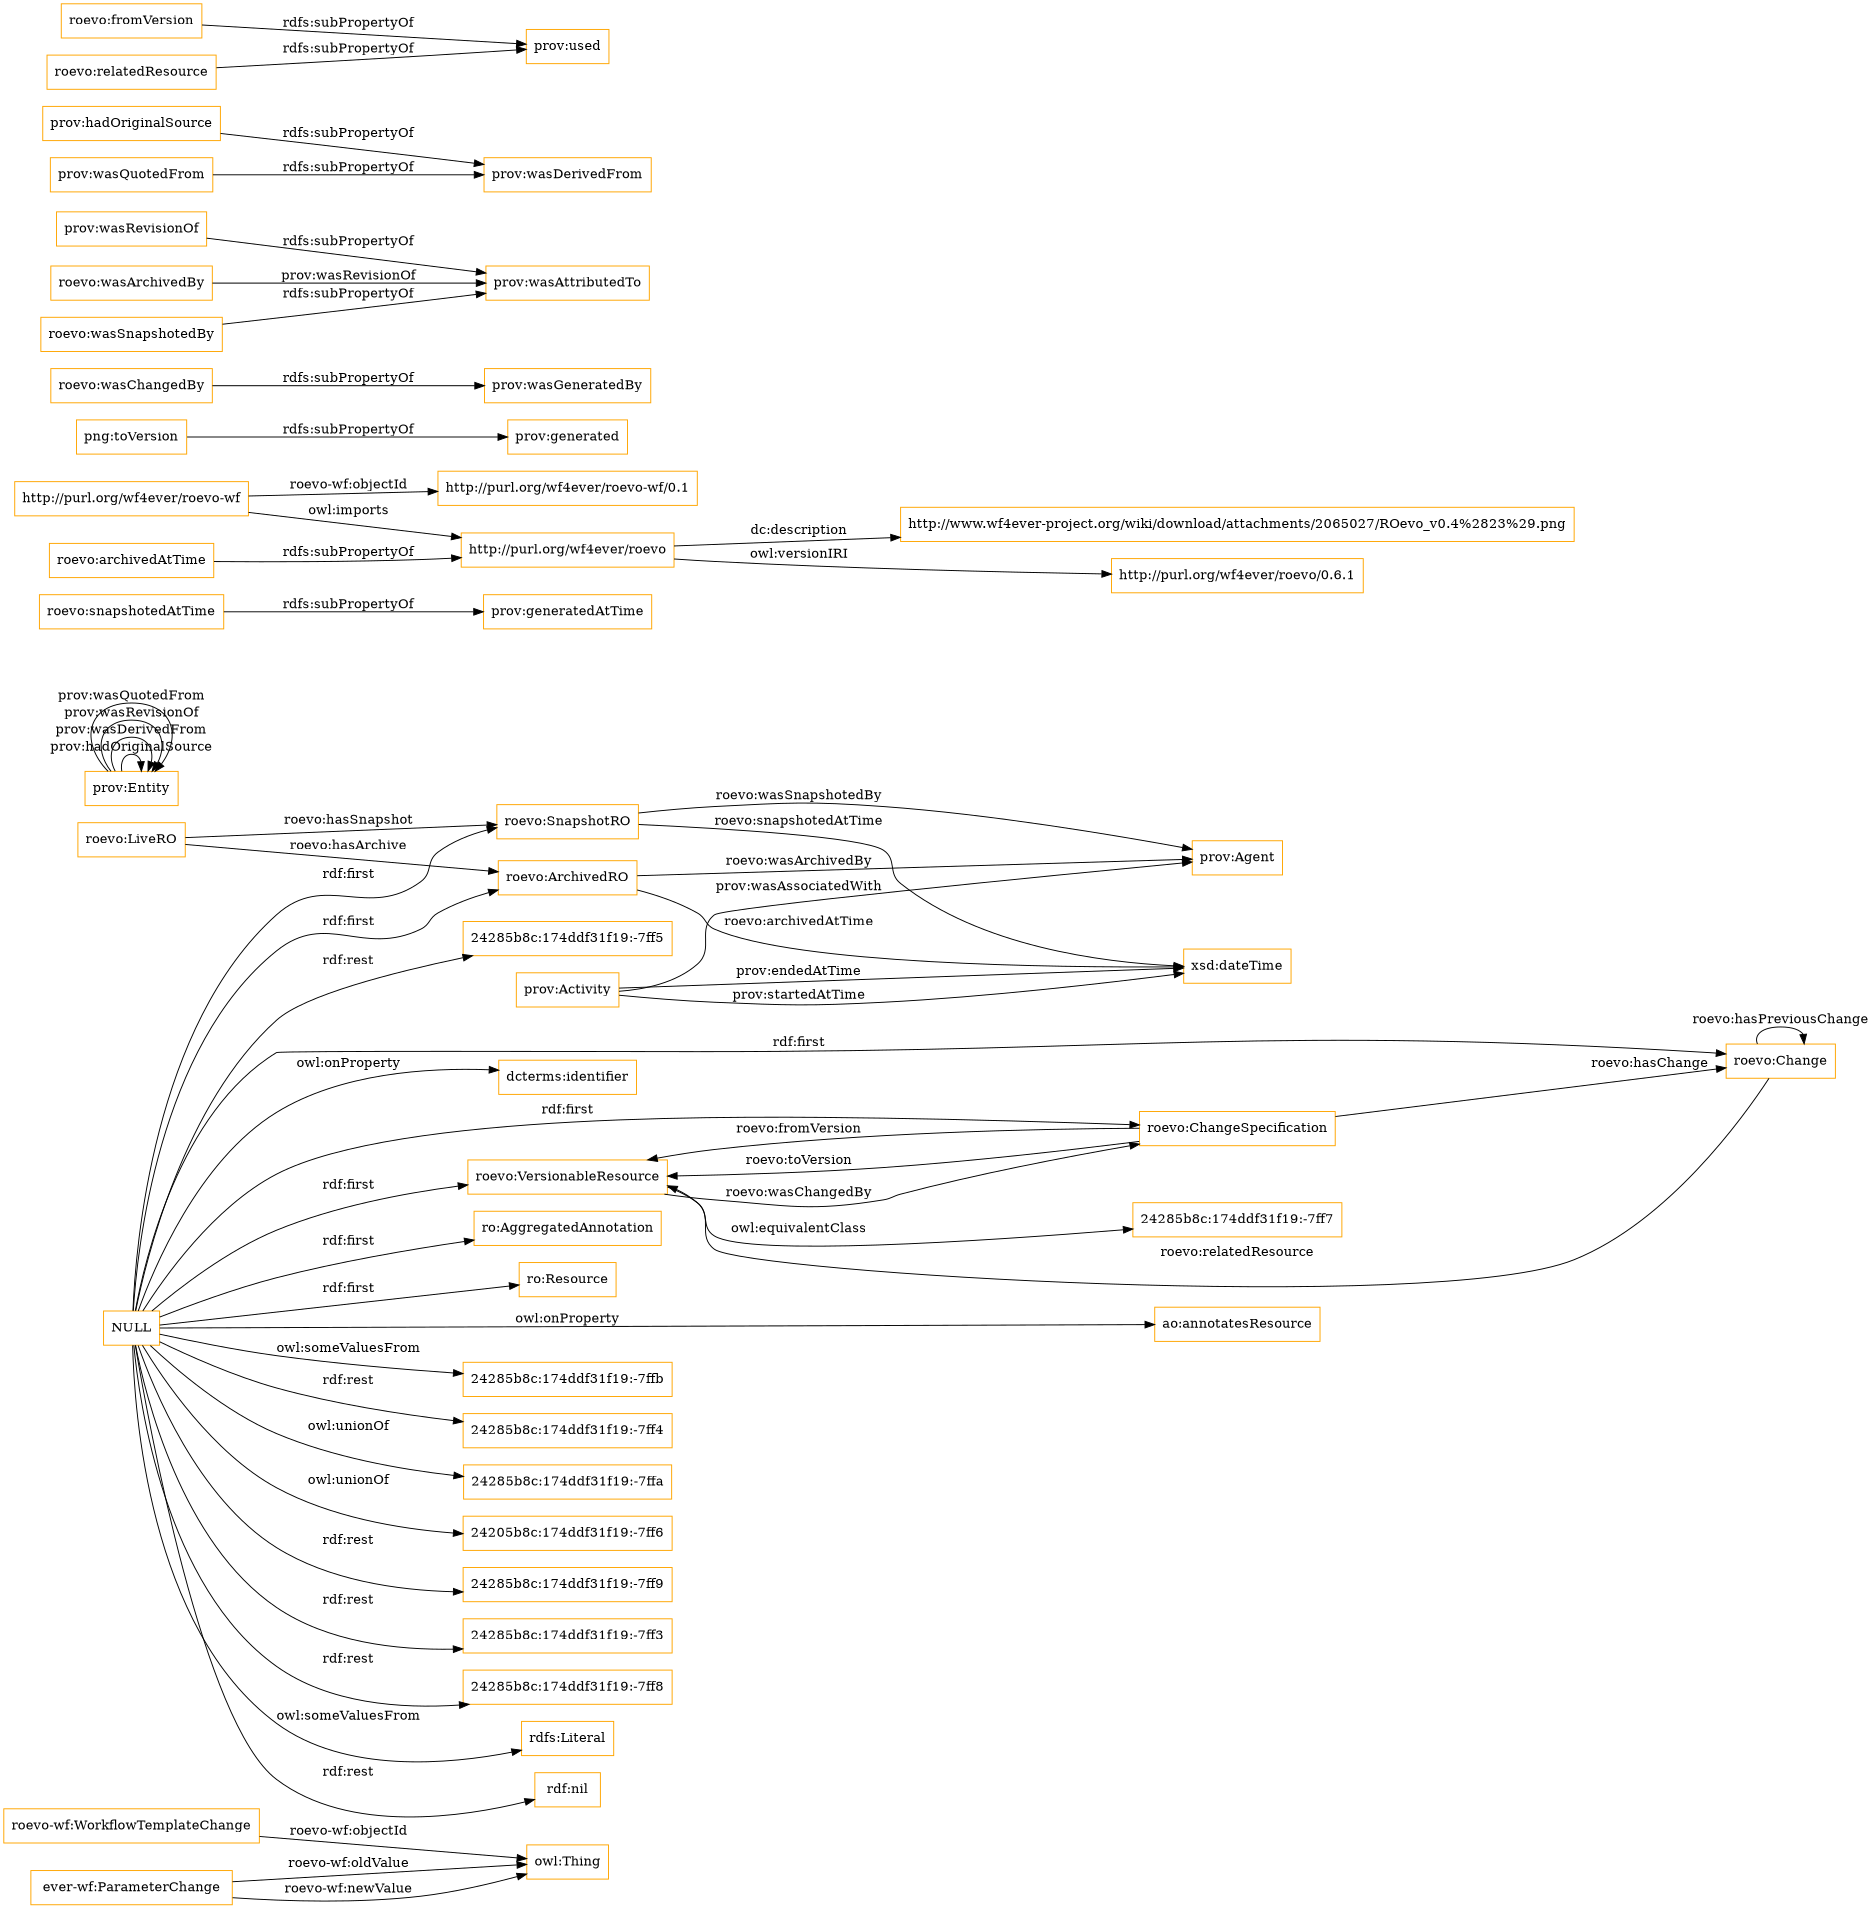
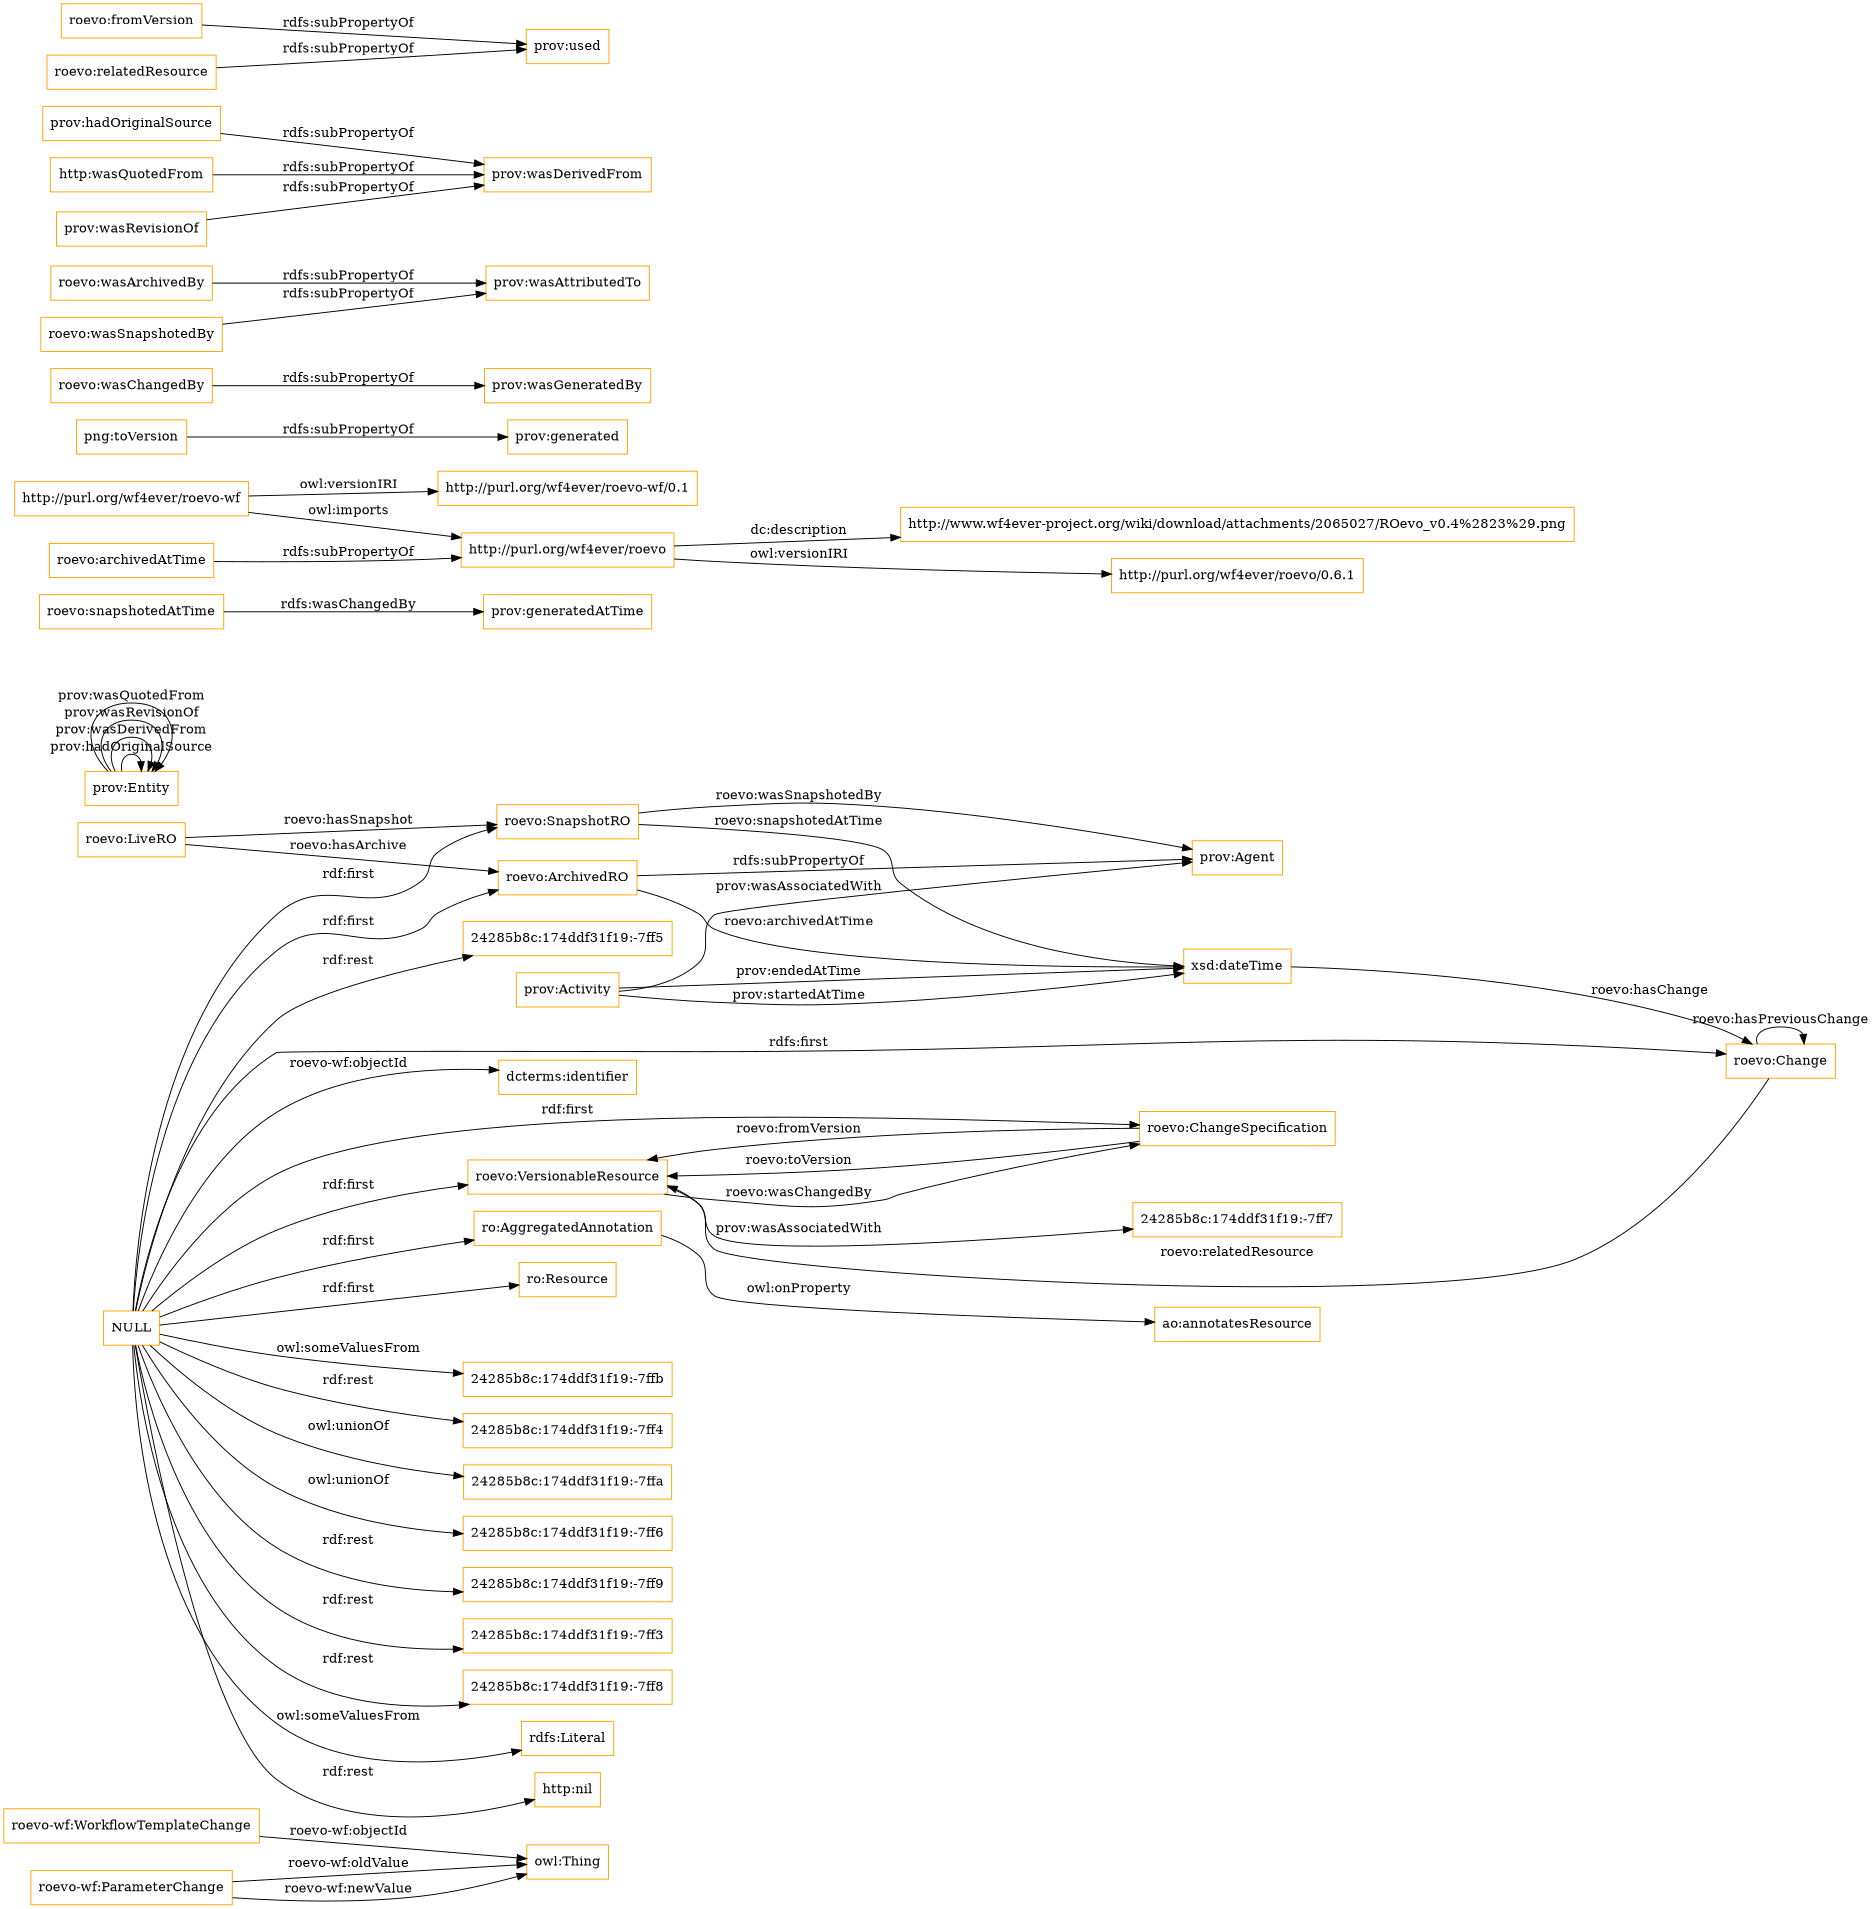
node "prov:wasQuotedFrom": label "prov:wasQuotedFrom" -> "http:wasQuotedFrom"
edge "prov:wasRevisionOf" -> "prov:wasAttributedTo": now "prov:wasRevisionOf" -> "prov:wasDerivedFrom"
edge "roevo:wasArchivedBy" -> "prov:wasAttributedTo": label "prov:wasRevisionOf" -> "rdfs:subPropertyOf"
edge "http://purl.org/wf4ever/roevo-wf" -> "http://purl.org/wf4ever/roevo-wf/0.1": label "roevo-wf:objectId" -> "owl:versionIRI"
edge "roevo:snapshotedAtTime" -> "prov:generatedAtTime": label "rdfs:subPropertyOf" -> "rdfs:wasChangedBy"
edge "roevo:ArchivedRO" -> "prov:Agent": label "roevo:wasArchivedBy" -> "rdfs:subPropertyOf"
edge "NULL" -> "roevo:Change": label "rdf:first" -> "rdfs:first"
edge "NULL" -> "dcterms:identifier": label "owl:onProperty" -> "roevo-wf:objectId"
edge "roevo:ChangeSpecification" -> "roevo:Change": now "xsd:dateTime" -> "roevo:Change"
edge "roevo:VersionableResource" -> "24285b8c:174ddf31f19:-7ff7": label "owl:equivalentClass" -> "prov:wasAssociatedWith"
edge "NULL" -> "ao:annotatesResource": now "ro:AggregatedAnnotation" -> "ao:annotatesResource"
node "24205b8c:174ddf31f19:-7ff6": label "24205b8c:174ddf31f19:-7ff6" -> "24285b8c:174ddf31f19:-7ff6"
node "rdf:nil": label "rdf:nil" -> "http:nil"
node "ever-wf:ParameterChange": label "ever-wf:ParameterChange" -> "roevo-wf:ParameterChange"
